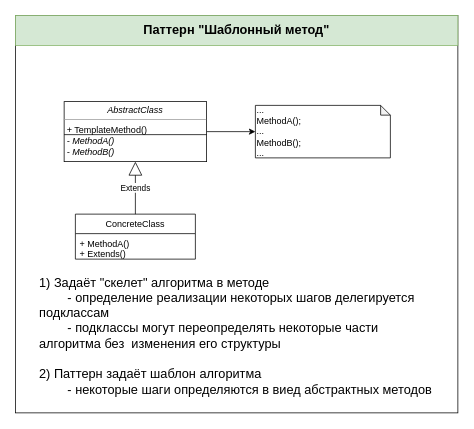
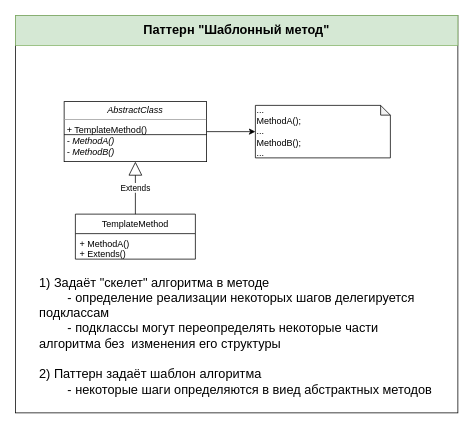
node "ConcreteClass": label "ConcreteClass" -> "TemplateMethod"
